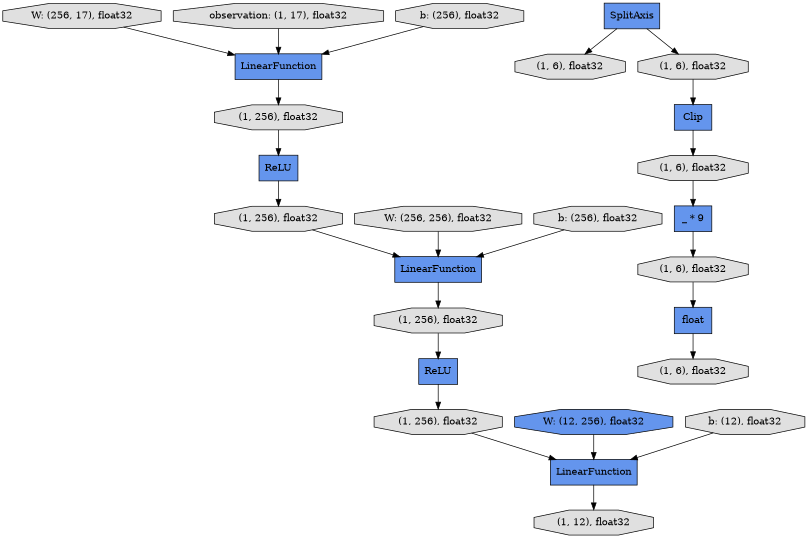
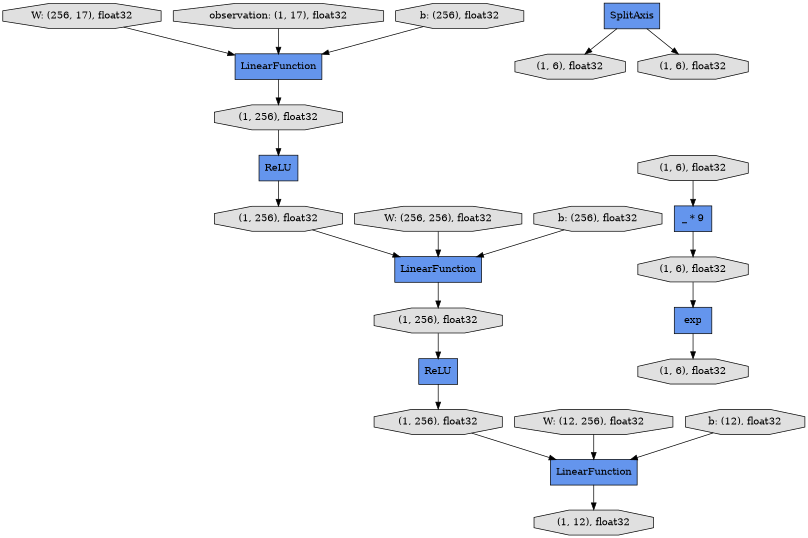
node "Clip": removed
node "float": label "float" -> "exp"
node "W: (12, 256), float32": fillcolor #6495ed -> #e0e0e0
